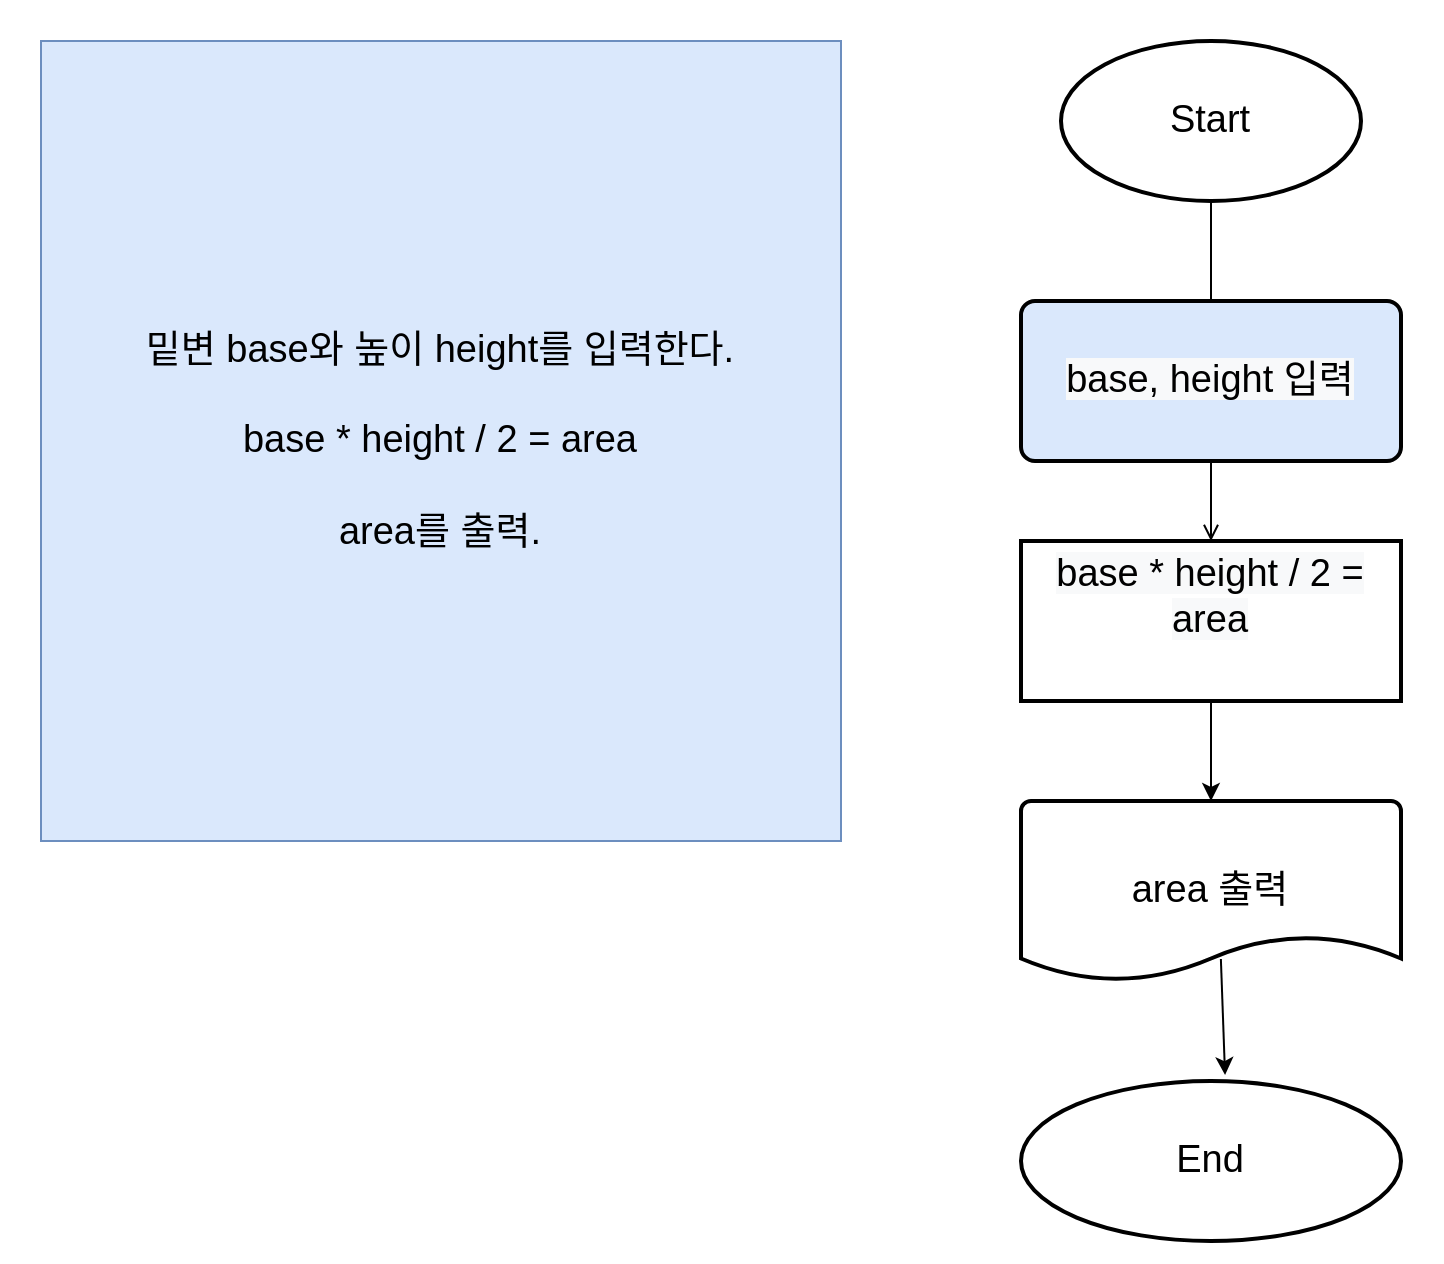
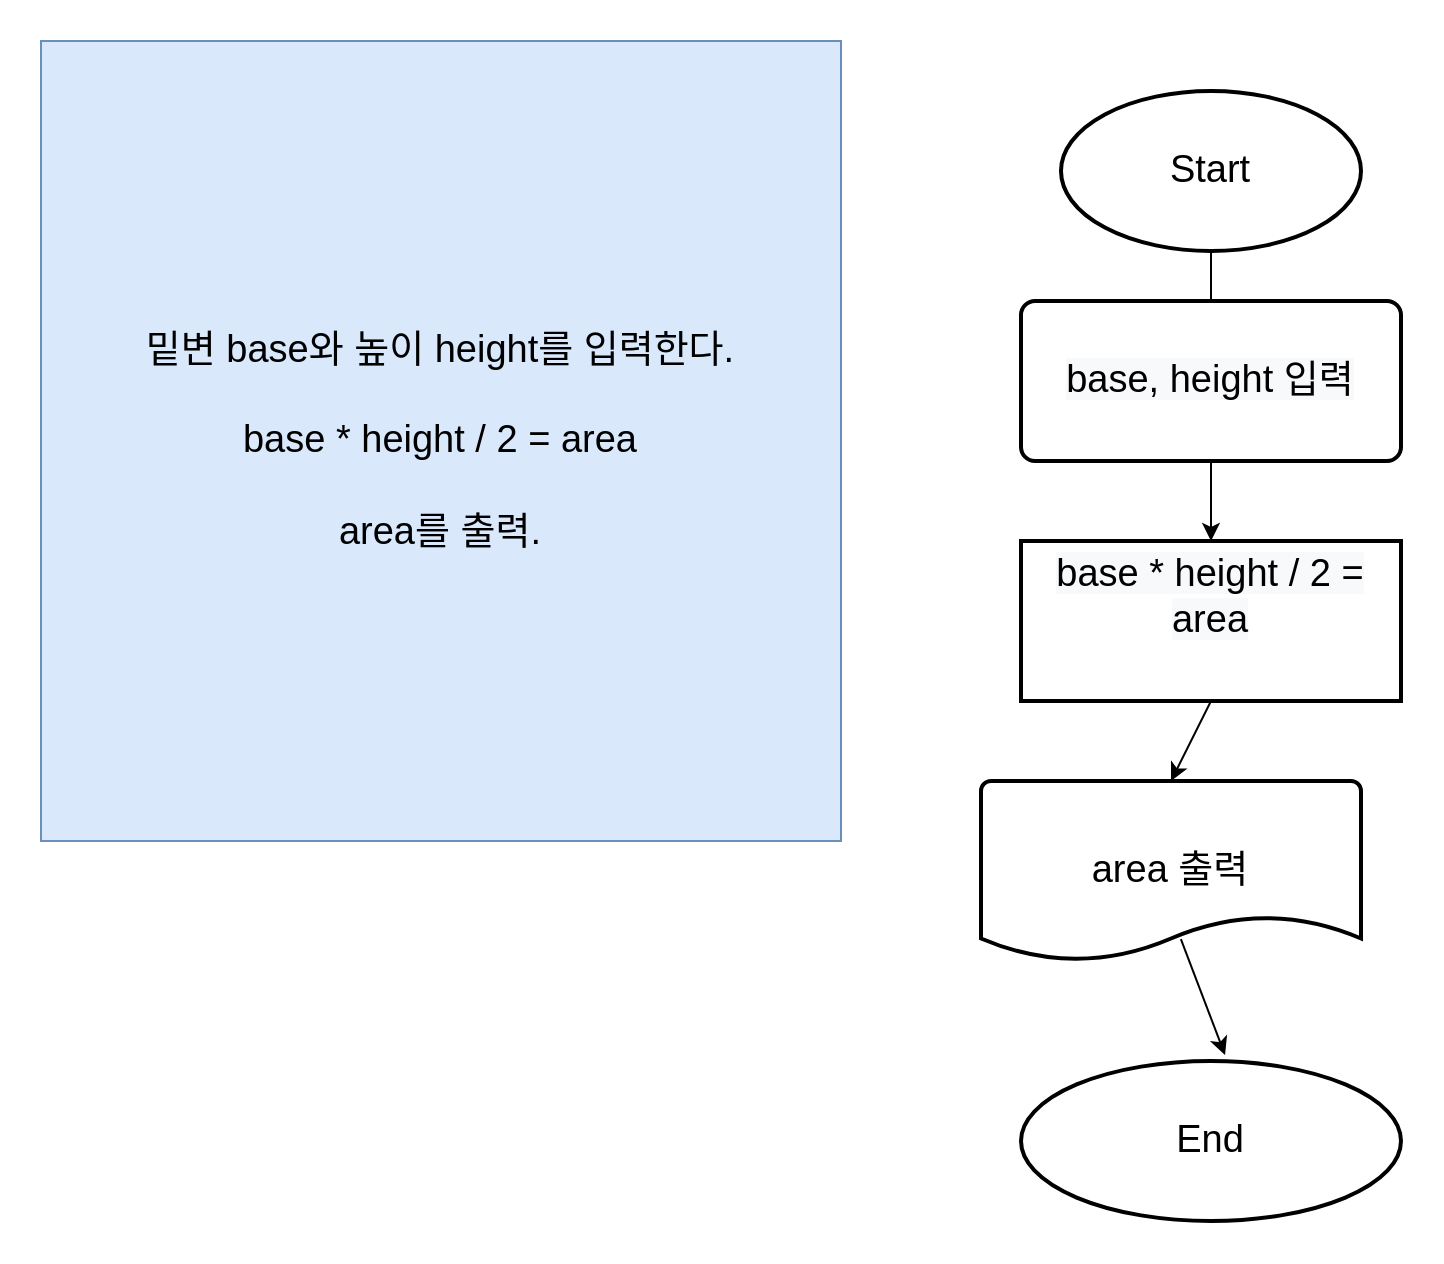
node "Start": moved (1211, 121) -> (1211, 171)
node "base, height 입력": fillcolor #dae8fc -> #ffffff
edge "base, height 입력" -> "base * height / 2 = area": arrowhead open -> classic
node "area 출력": moved (1211, 891) -> (1171, 871)
node "End": moved (1211, 1161) -> (1211, 1141)
